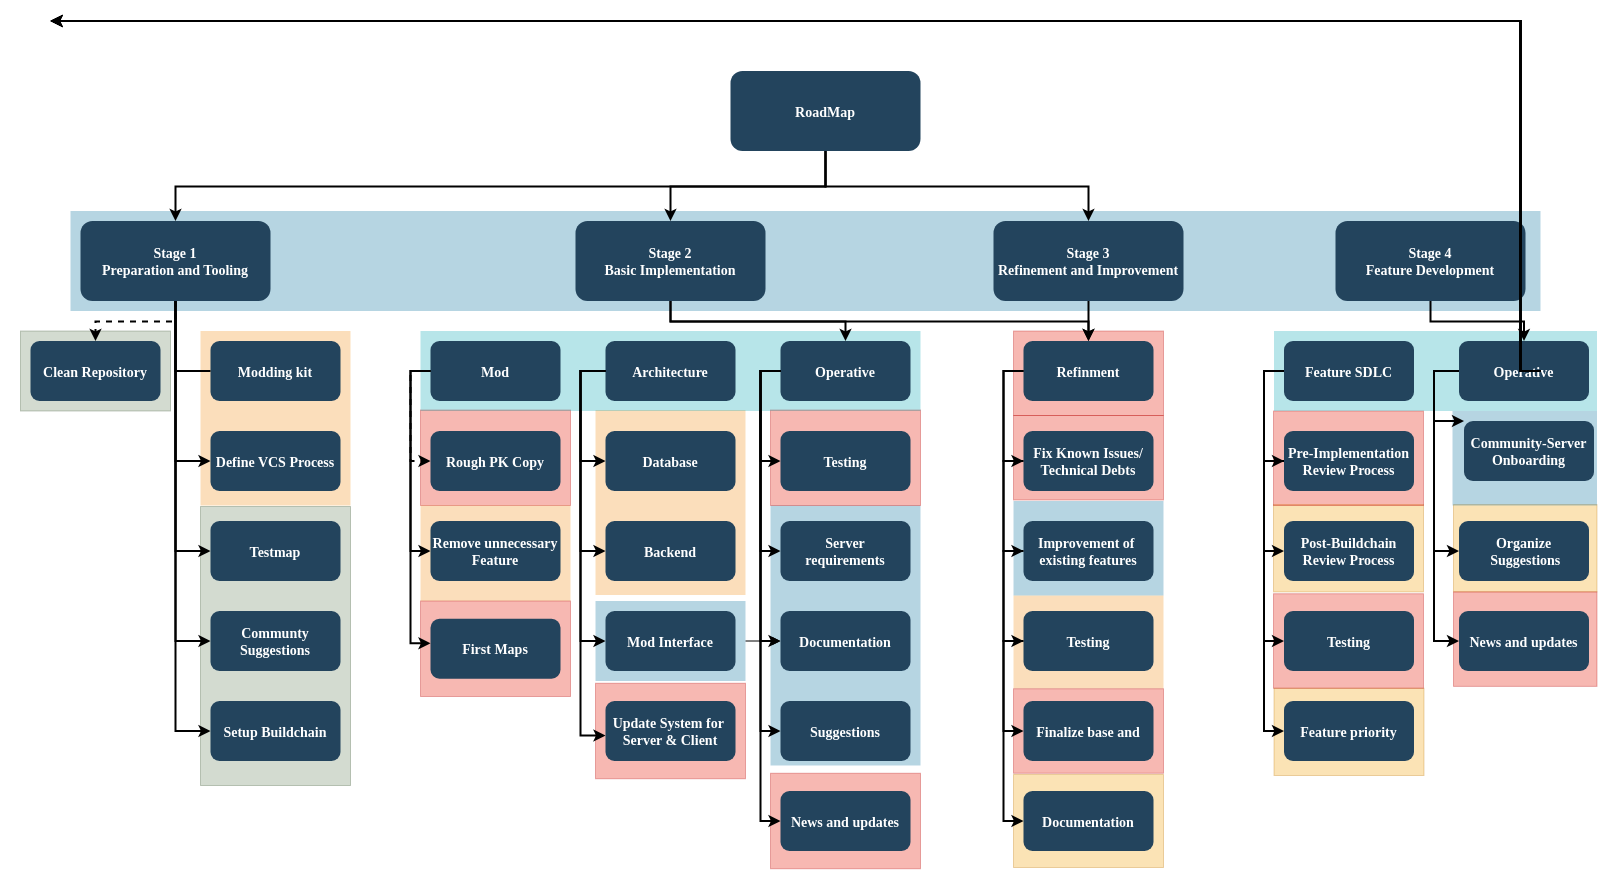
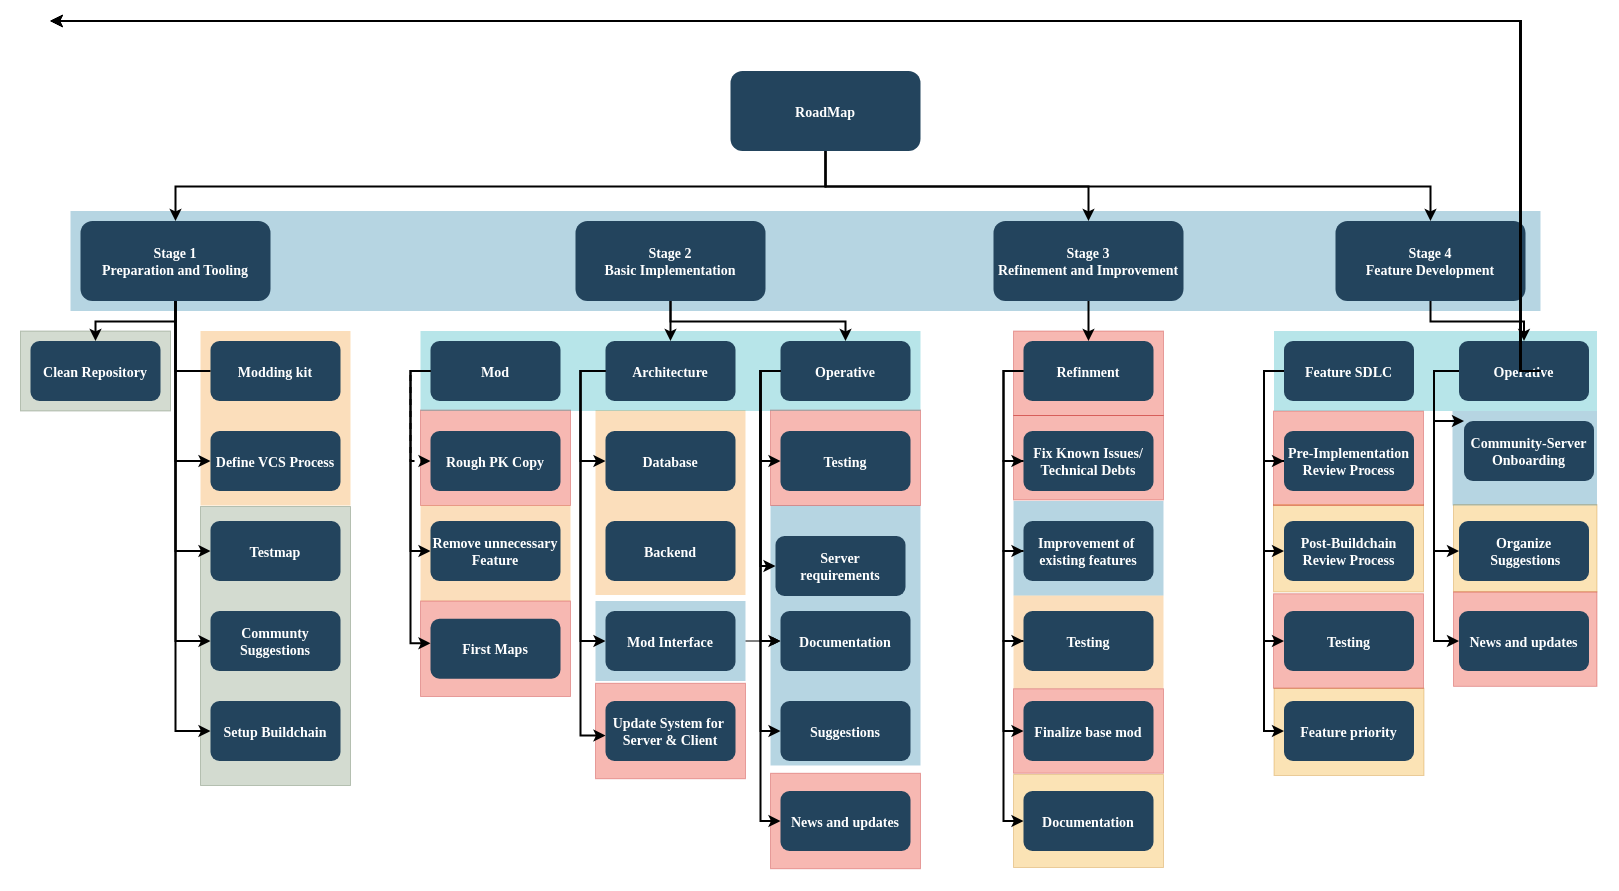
edge "RoadMap" -> "Stage 2 Basic Implementation": now "RoadMap" -> "Stage 4 Feature Development"
edge "Stage 1 Preparation and Tooling" -> "Clean Repository": style dashed -> solid
edge "Stage 2 Basic Implementation" -> "Refinment": now "Stage 2 Basic Implementation" -> "Architecture"
edge "Architecture" -> "Backend": removed
node "Server requirements": moved (846, 551) -> (841, 566)
node "Finalize base and": label "Finalize base and" -> "Finalize base mod"
